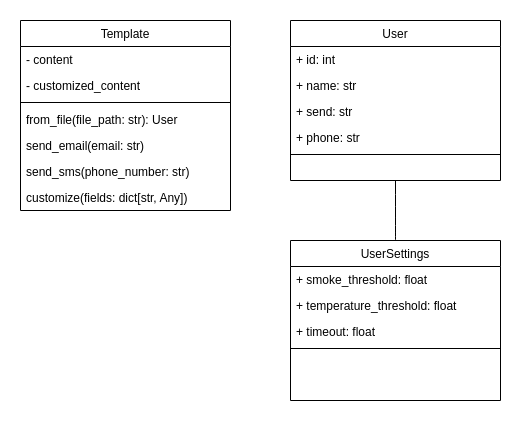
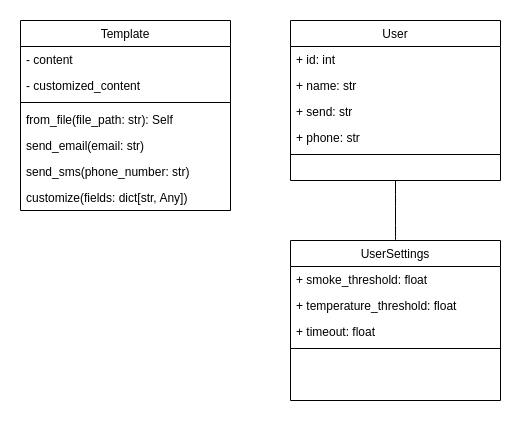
node "from_file(file_path: str): User": label "from_file(file_path: str): User" -> "from_file(file_path: str): Self"
